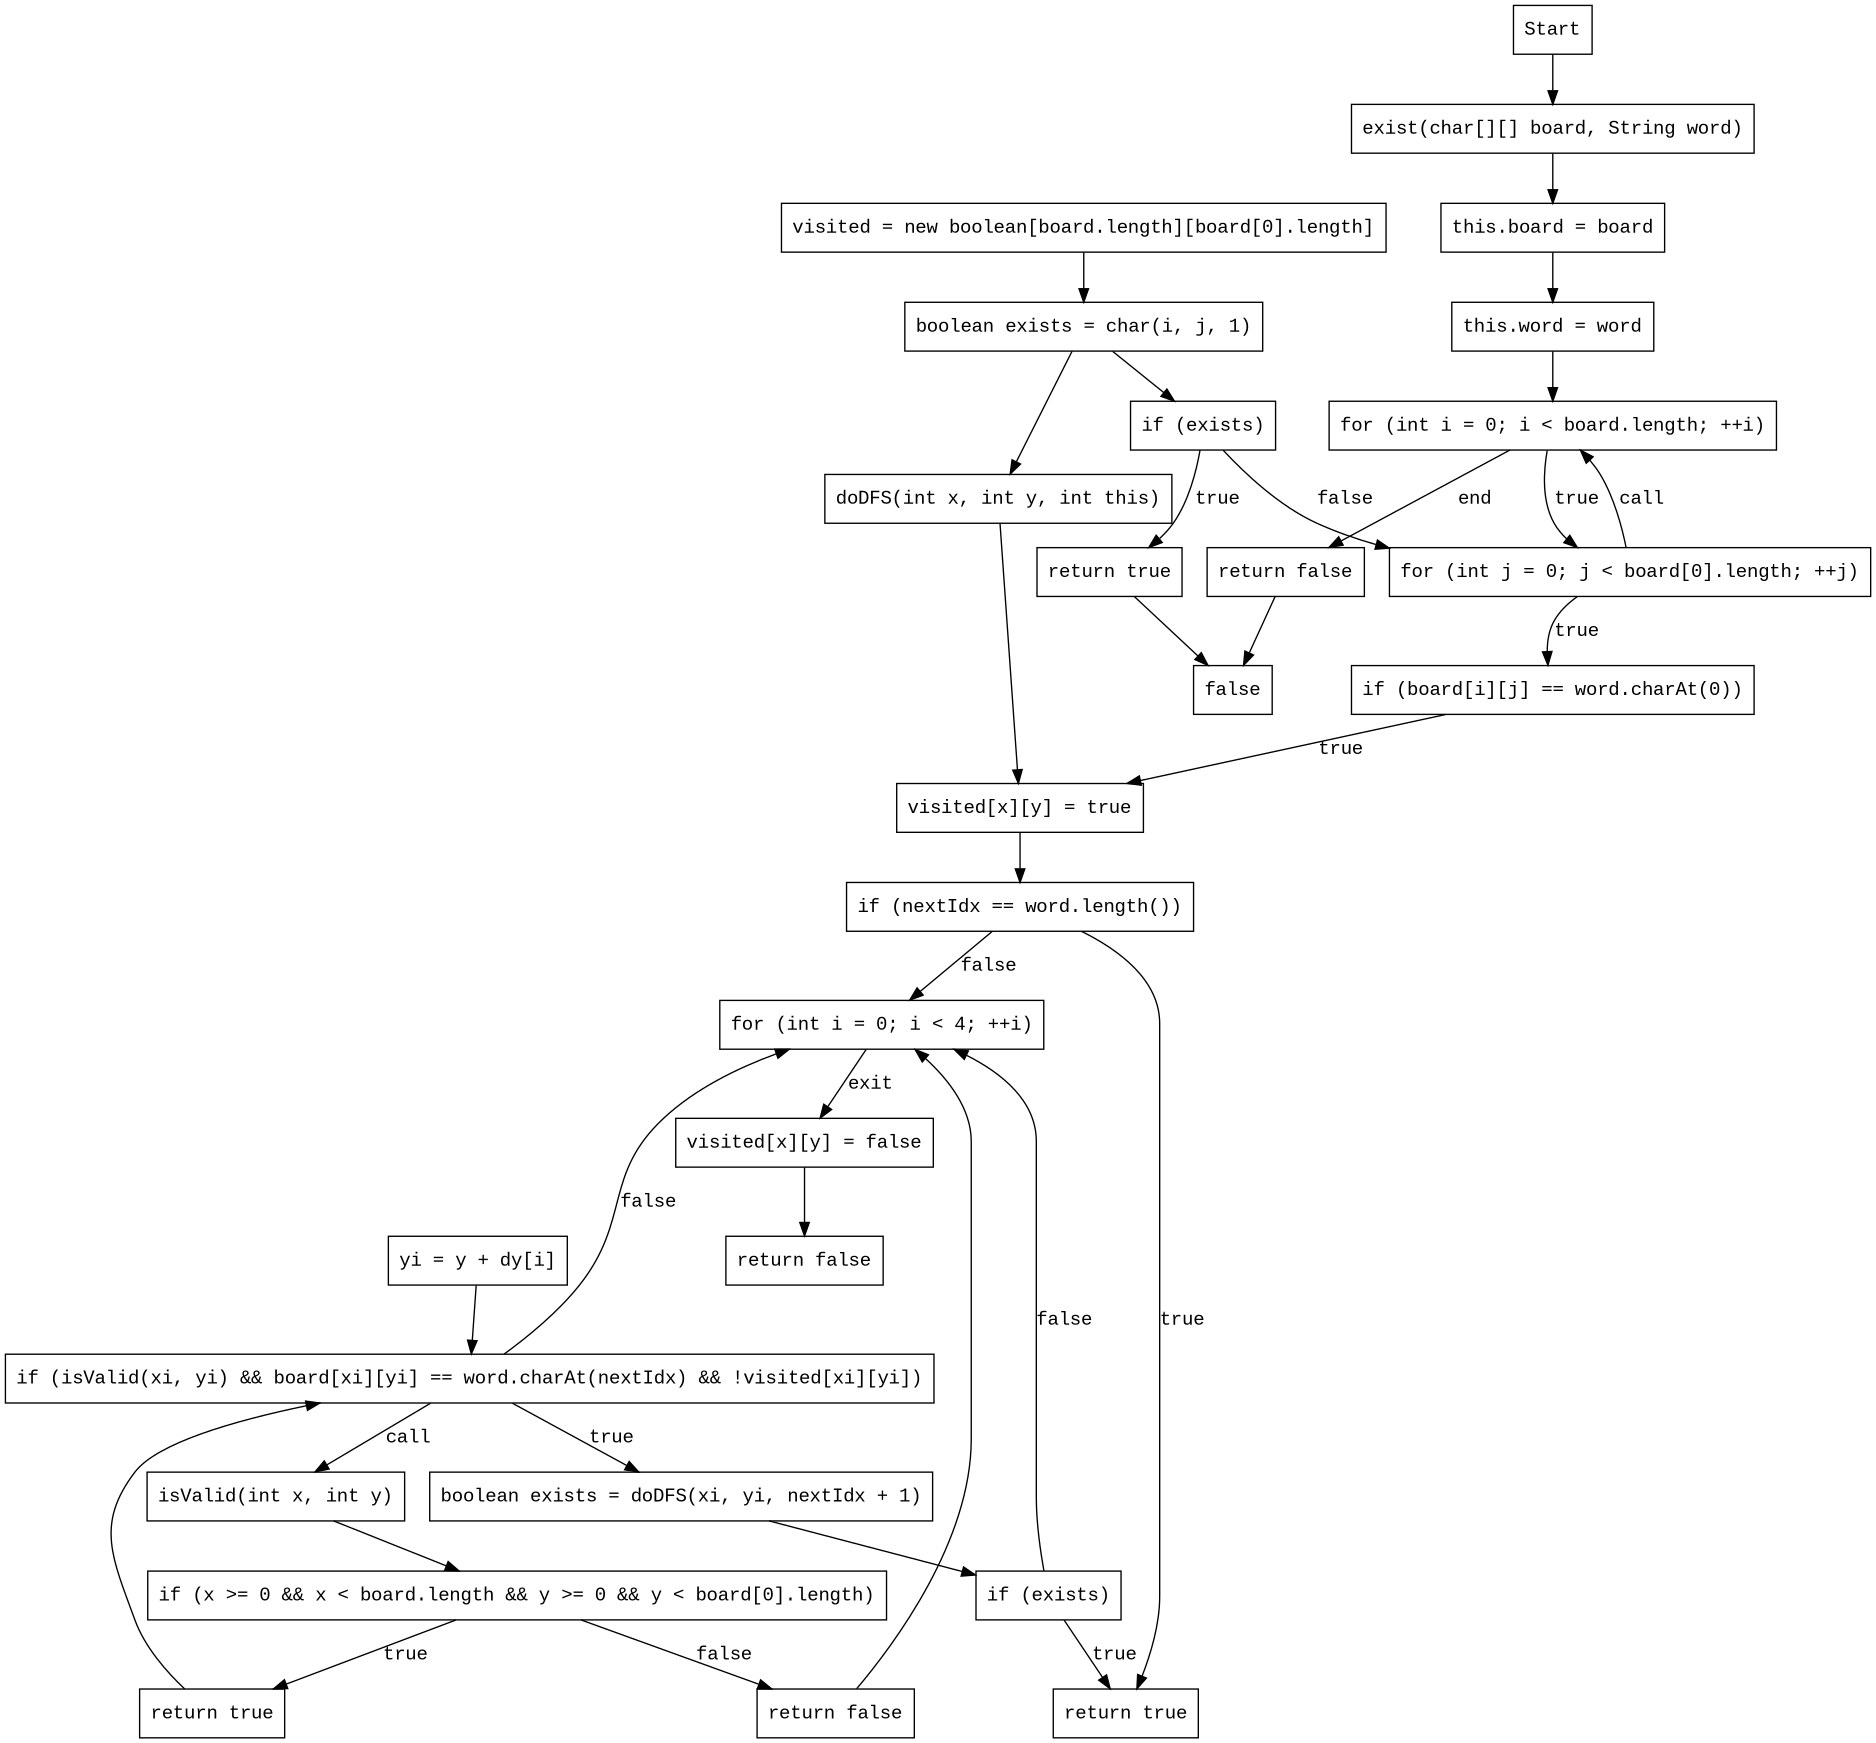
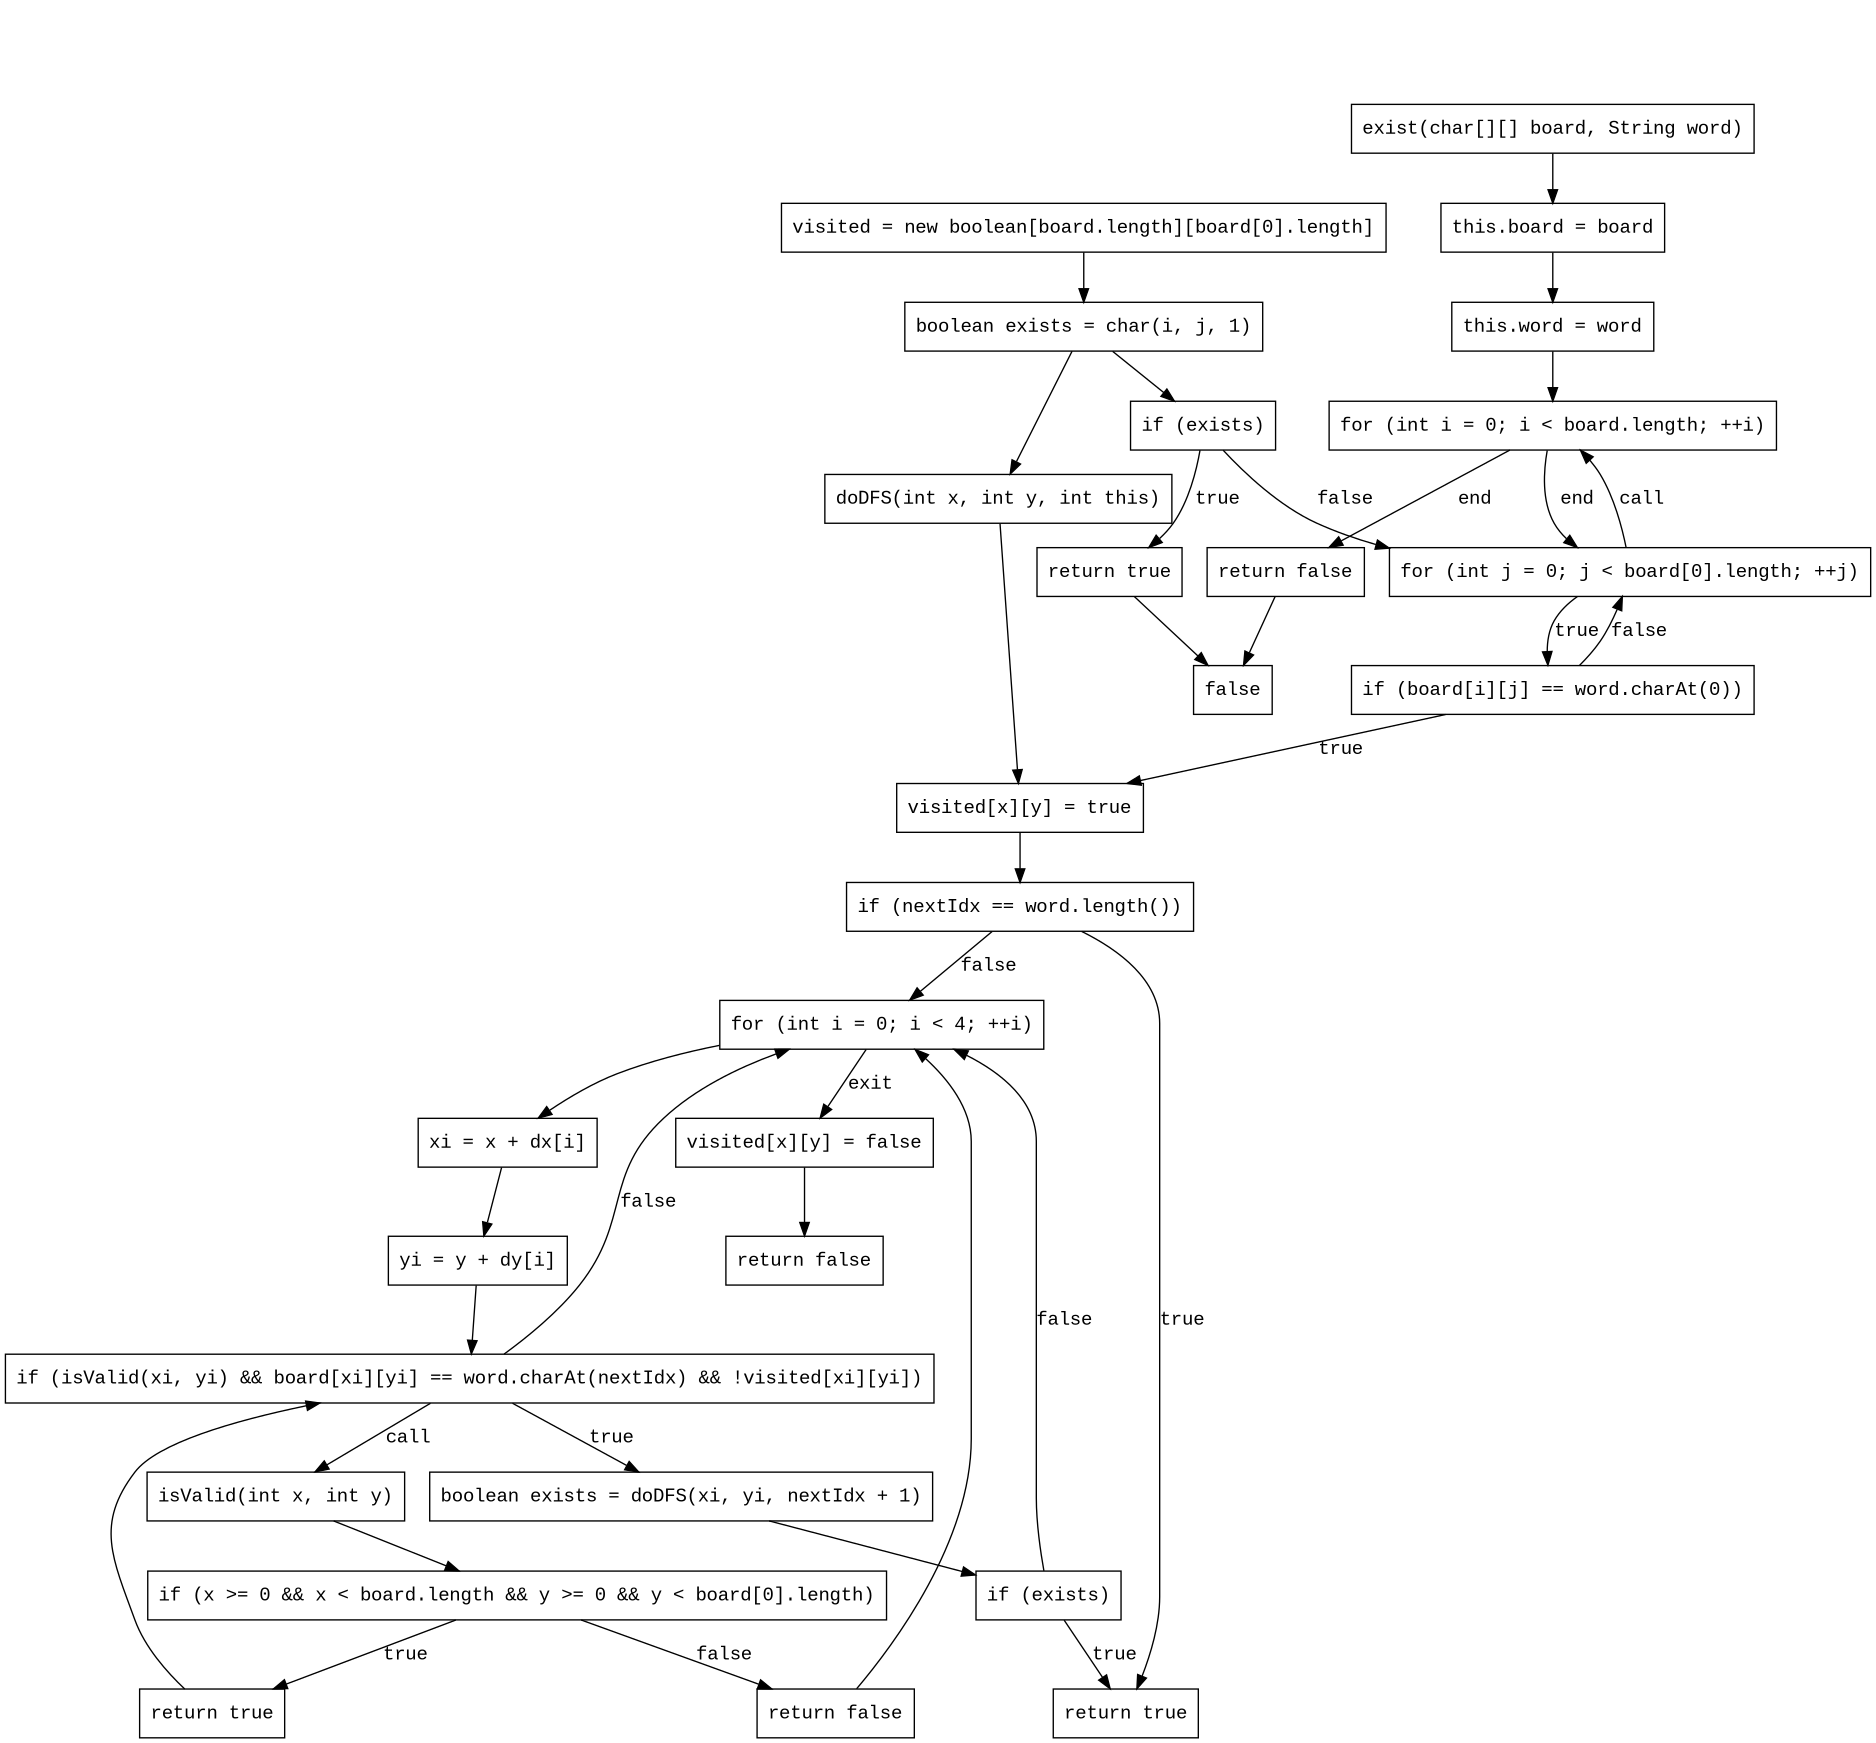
node "Start": removed
edge "for (int i = 0; i < board.length; ++i)" -> "for (int j = 0; j < board[0].length; ++j)": label "true" -> "end"
edge "if (board[i][j] == word.charAt(0))" -> "for (int j = 0; j < board[0].length; ++j)": added, label "false"
node "xi = x + dx[i]": added
